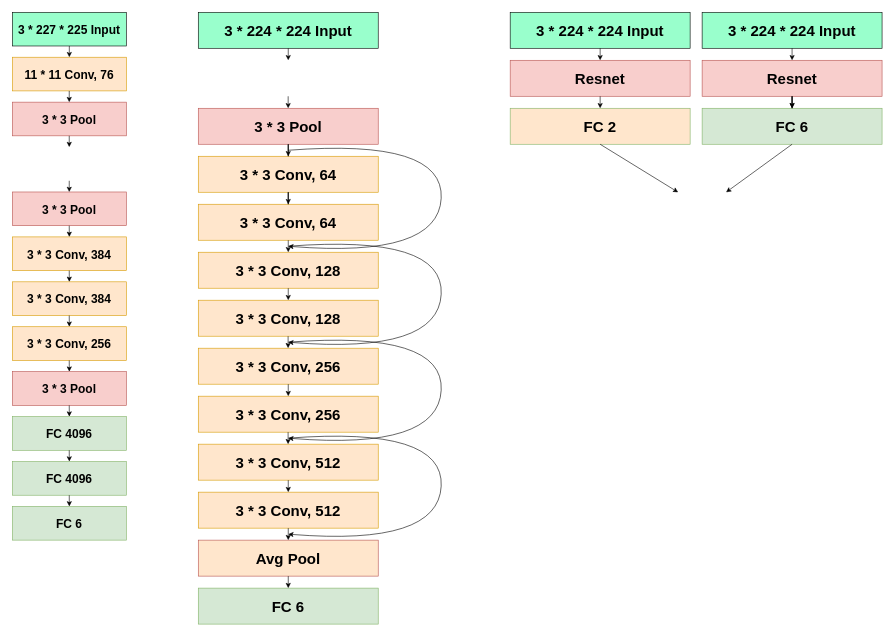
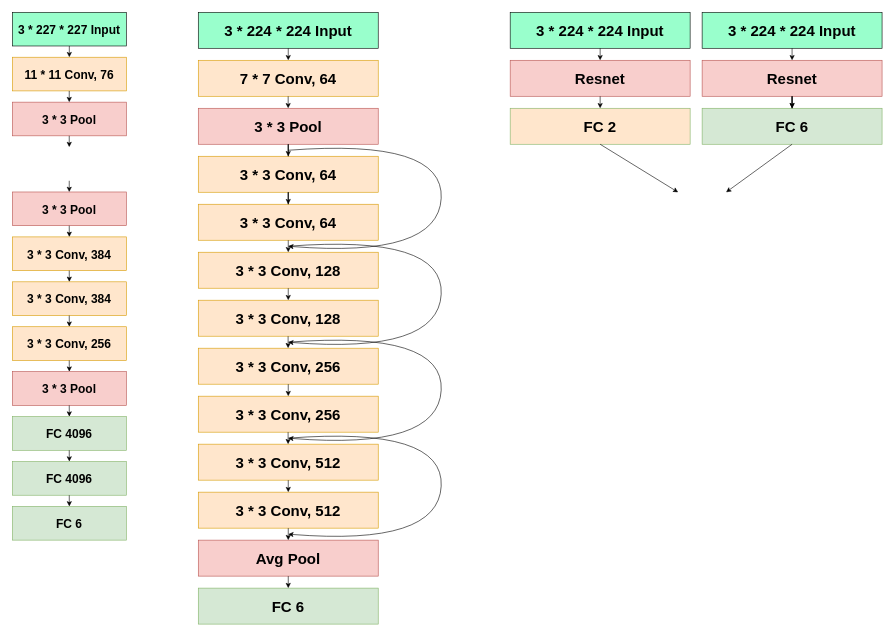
node "3 * 227 * 225 Input": label "3 * 227 * 225 Input" -> "3 * 227 * 227 Input"
node "7 * 7 Conv, 64": added
node "Avg Pool": fillcolor #ffe6cc -> #f8cecc
